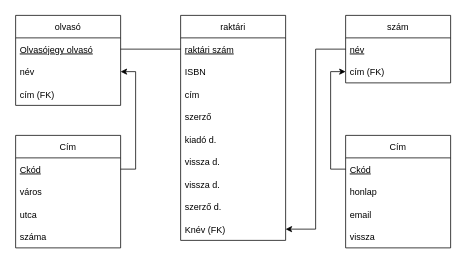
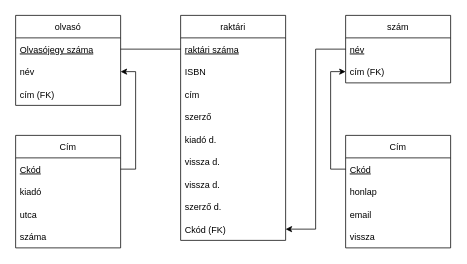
node "Olvasójegy olvasó": label "Olvasójegy olvasó" -> "Olvasójegy száma"
node "raktári szám": label "raktári szám" -> "raktári száma"
node "város": label "város" -> "kiadó"
node "Knév (FK)": label "Knév (FK)" -> "Ckód (FK)"
